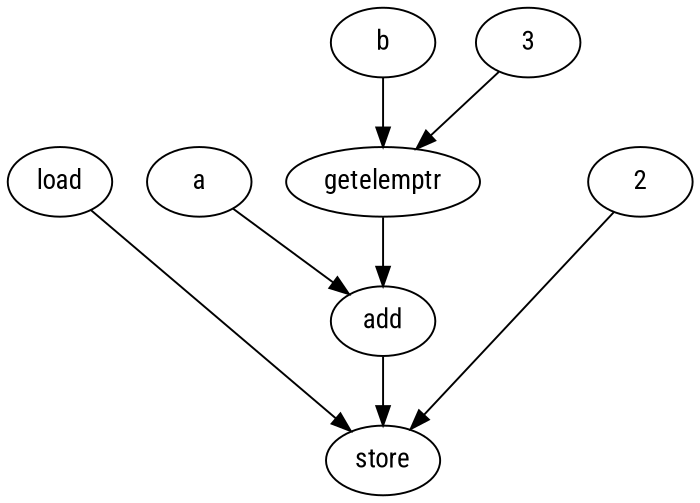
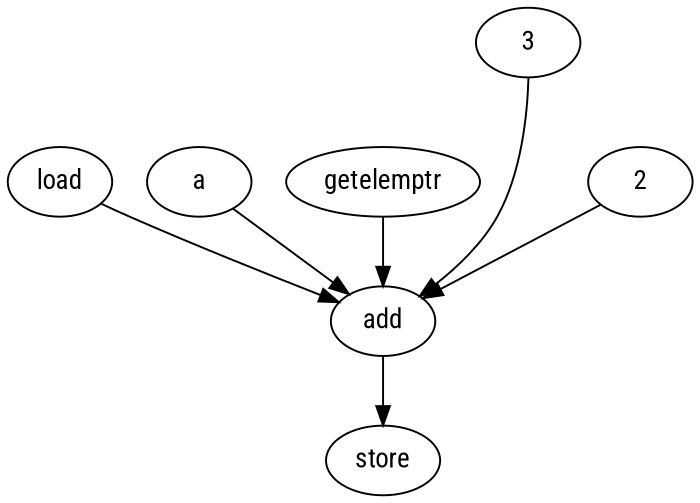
node "b": removed
edge "3" -> "getelemptr": now "3" -> "add"
edge "load" -> "store": now "load" -> "add"
edge "2" -> "store": now "2" -> "add"
